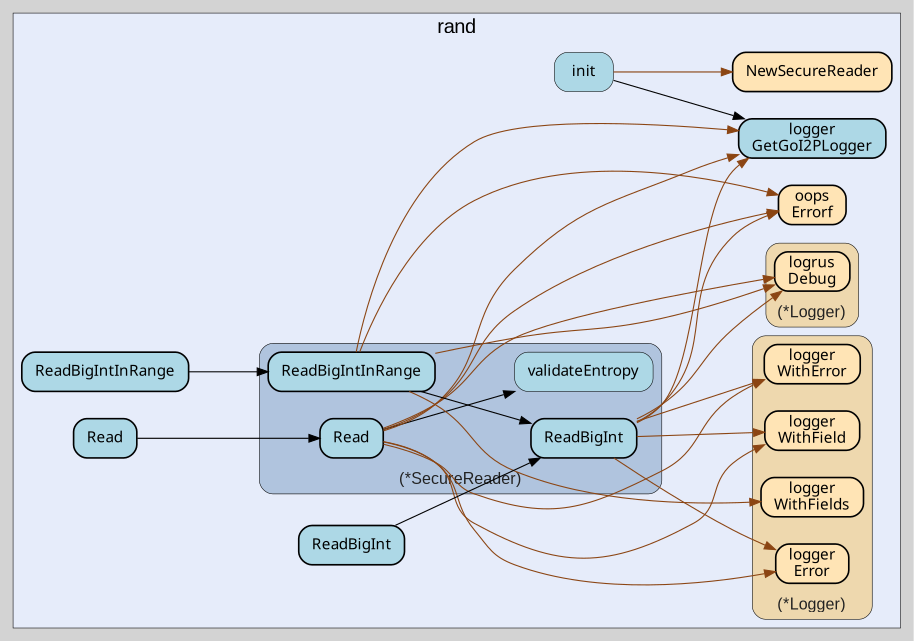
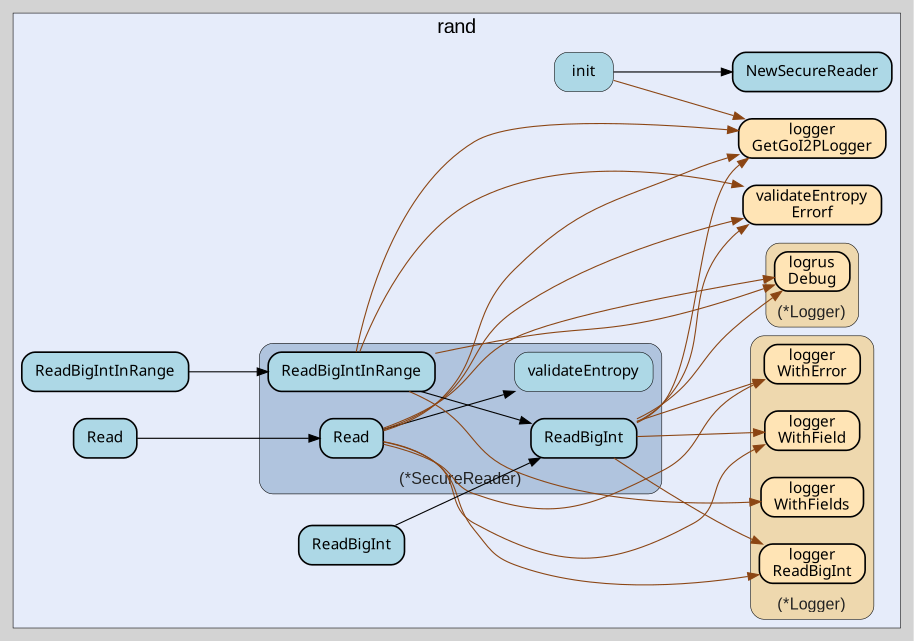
edge "init" -> "NewSecureReader": color saddlebrown -> black
node "NewSecureReader": fillcolor moccasin -> lightblue
edge "init" -> "logger GetGoI2PLogger": color black -> saddlebrown
node "logger GetGoI2PLogger": fillcolor lightblue -> moccasin
node "oops Errorf": label "oops Errorf" -> "validateEntropy Errorf"
node "logger Error": label "logger Error" -> "logger ReadBigInt"
